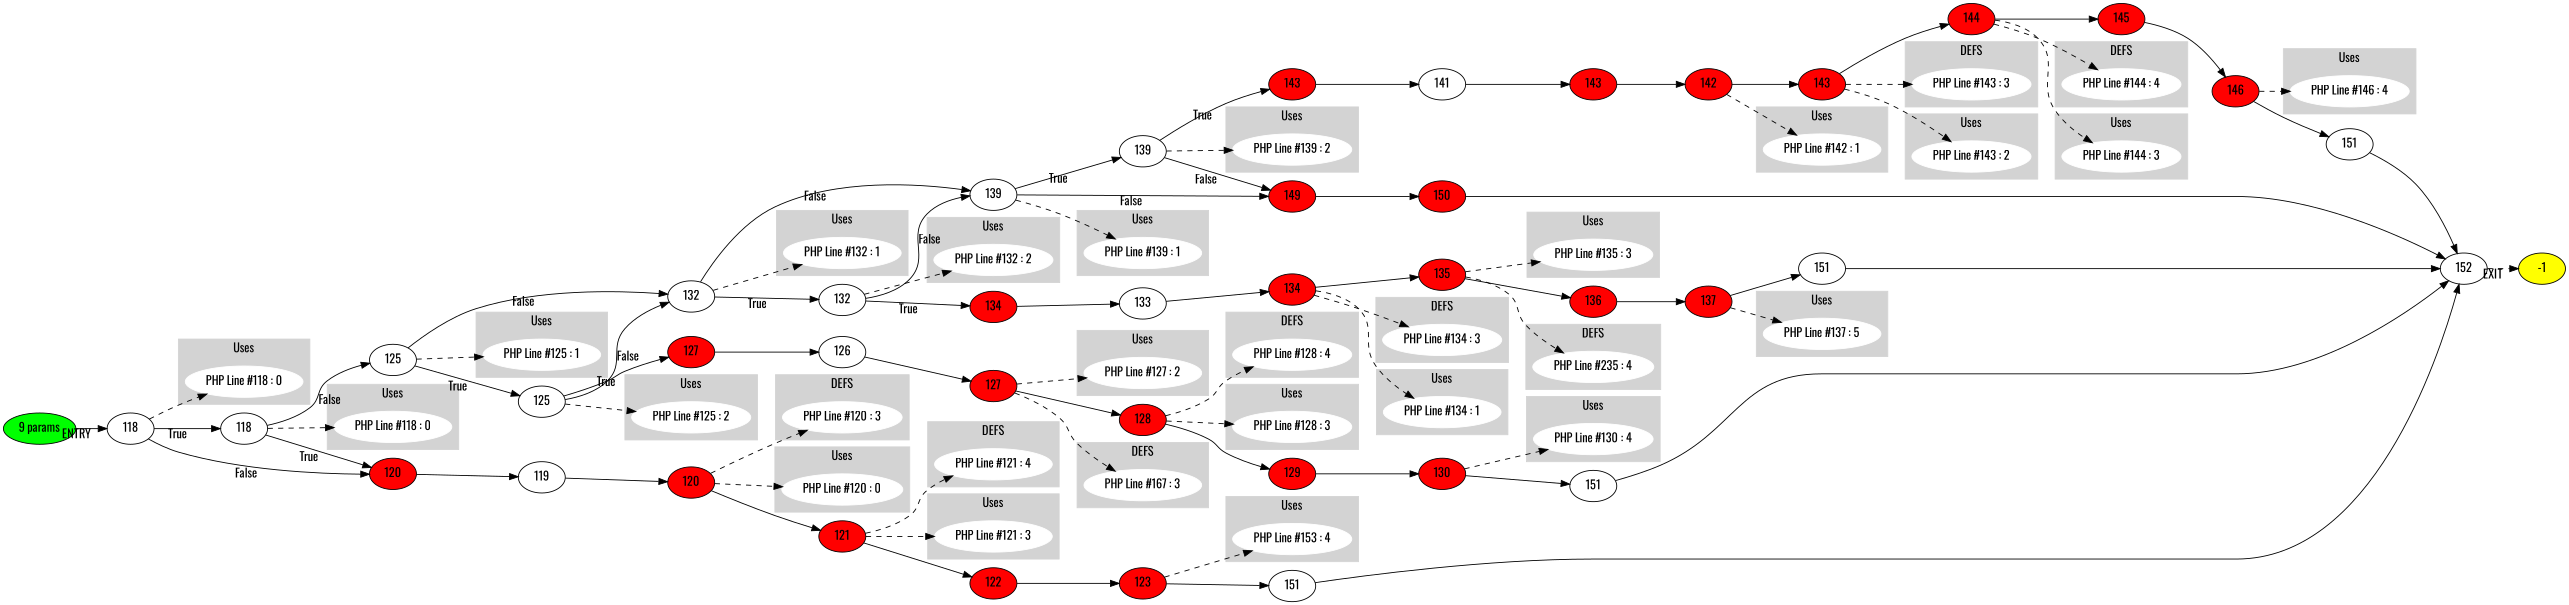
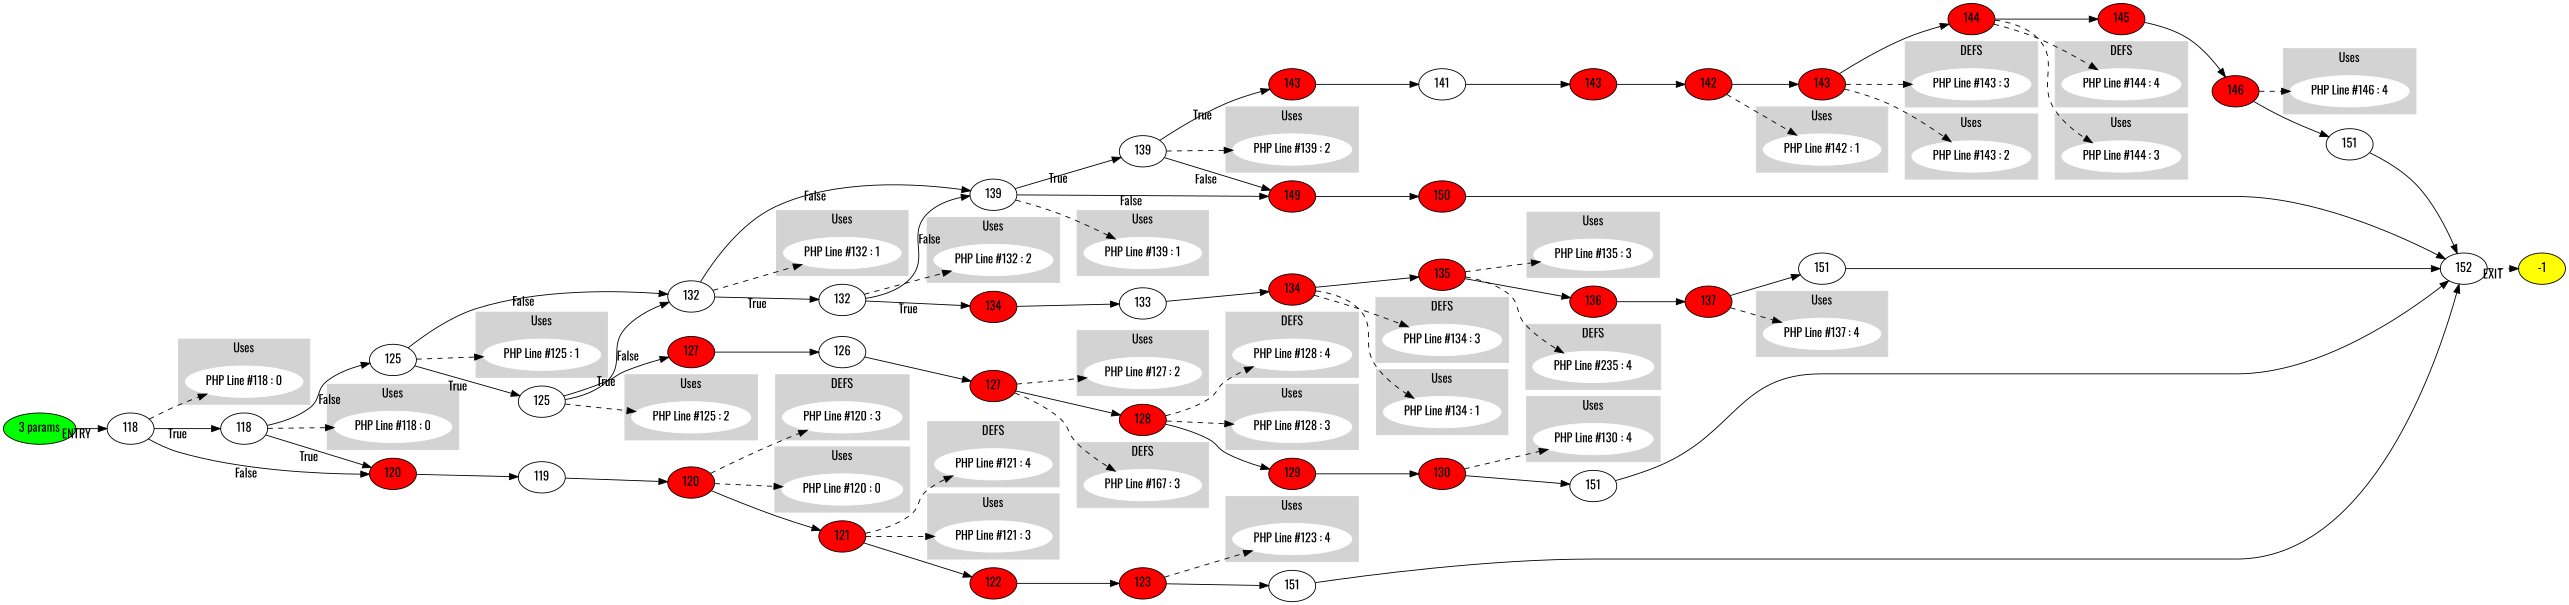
node "PHP Line #137 : 5": label "PHP Line #137 : 5" -> "PHP Line #137 : 4"
node "9 params": label "9 params" -> "3 params"
node "PHP Line #153 : 4": label "PHP Line #153 : 4" -> "PHP Line #123 : 4"
